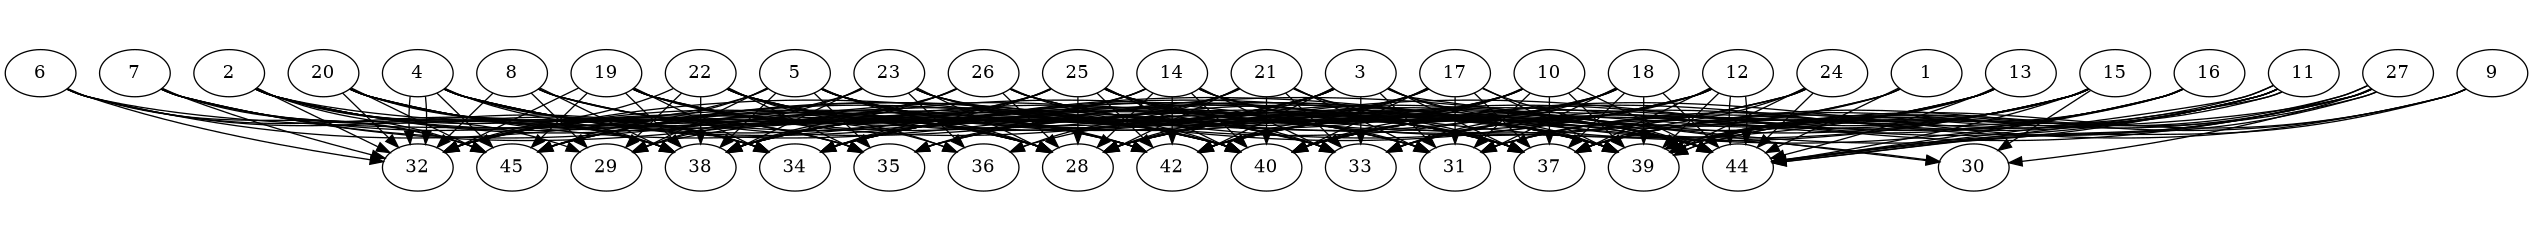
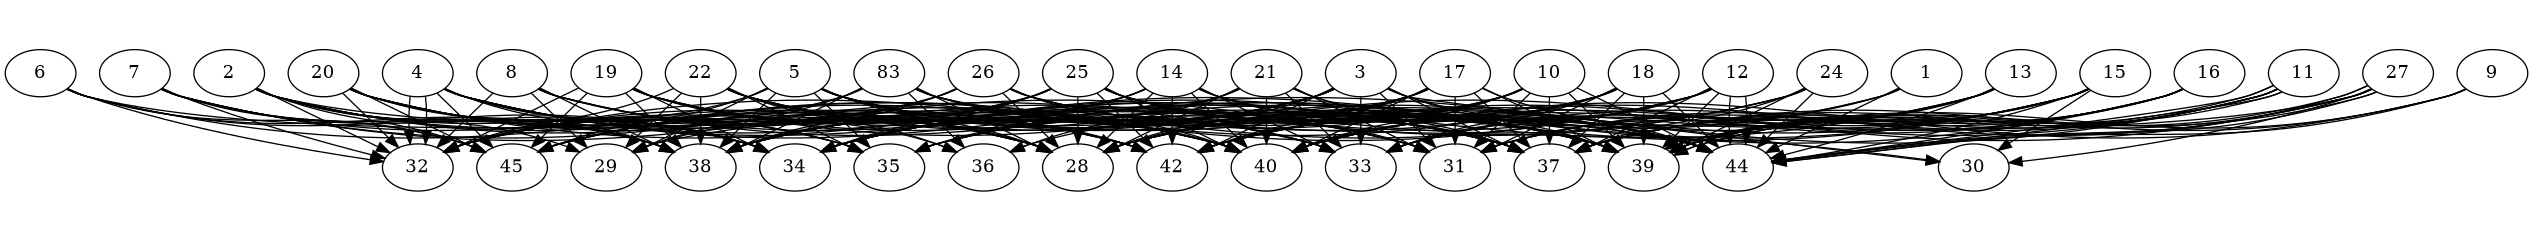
node "23": label "23" -> "83"
edge "25" -> "33": removed
edge "16" -> "37": added
